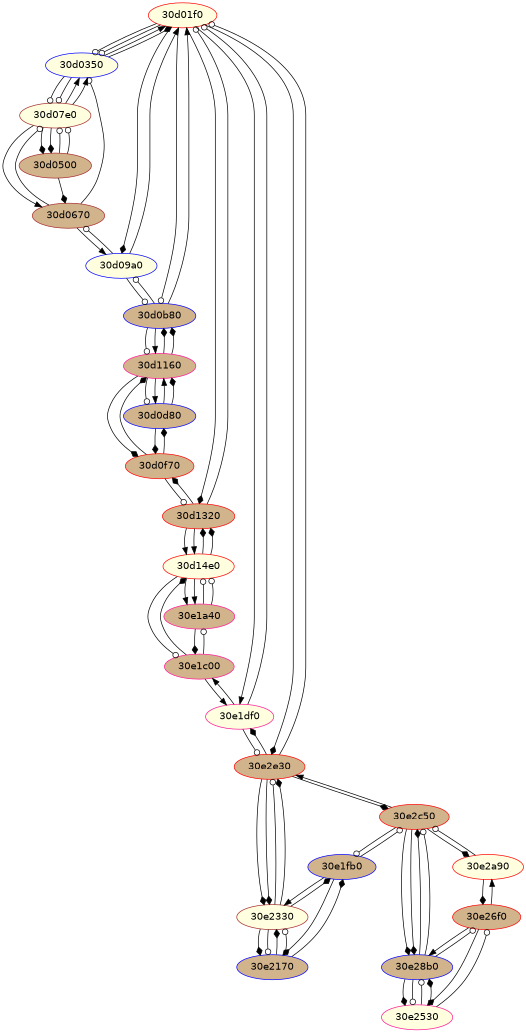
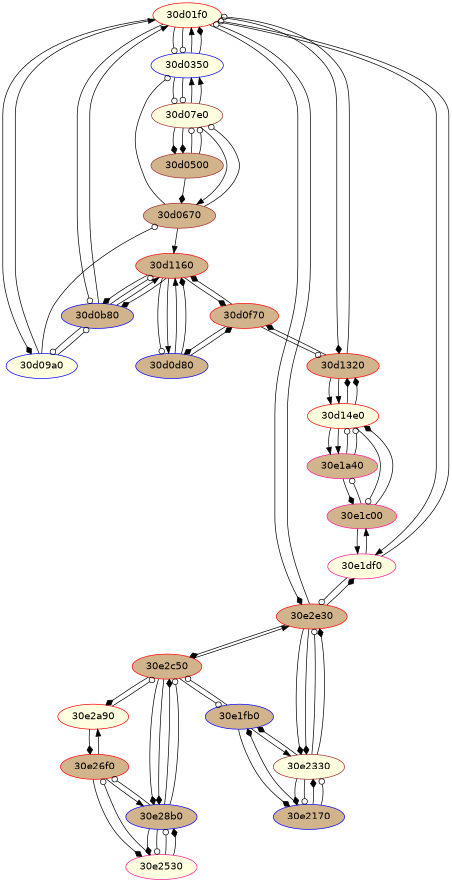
edge "30d0670" -> "30d09a0": now "30d0670" -> "30d1160"
node "30d1160": color deeppink -> red
